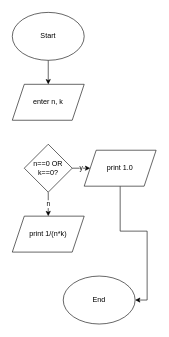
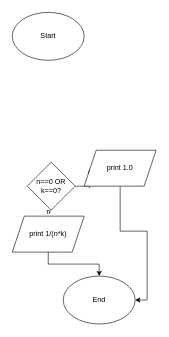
edge "Start" -> "enter n, k": removed
node "enter n, k": removed
node "n==0 OR k==0?": moved (48, 168) -> (51, 186)
edge "print 1/(n*k)" -> "End": added
